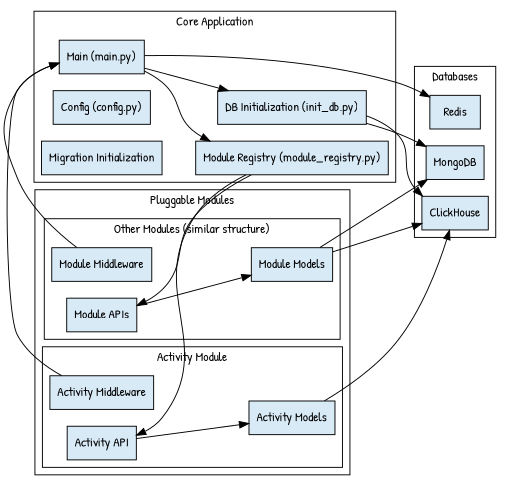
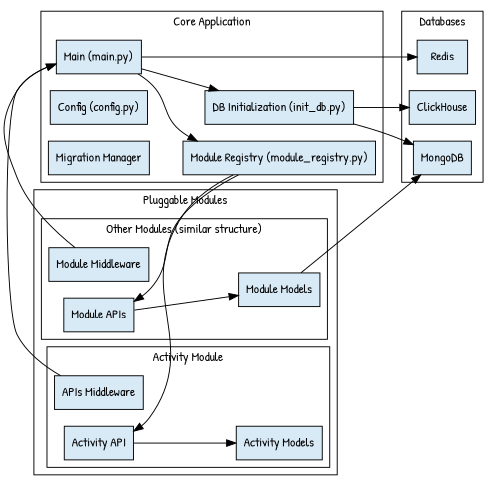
node "Migration Initialization": label "Migration Initialization" -> "Migration Manager"
edge "Module Models" -> "ClickHouse": removed
edge "Activity Models" -> "ClickHouse": removed
node "Activity Middleware": label "Activity Middleware" -> "APIs Middleware"
